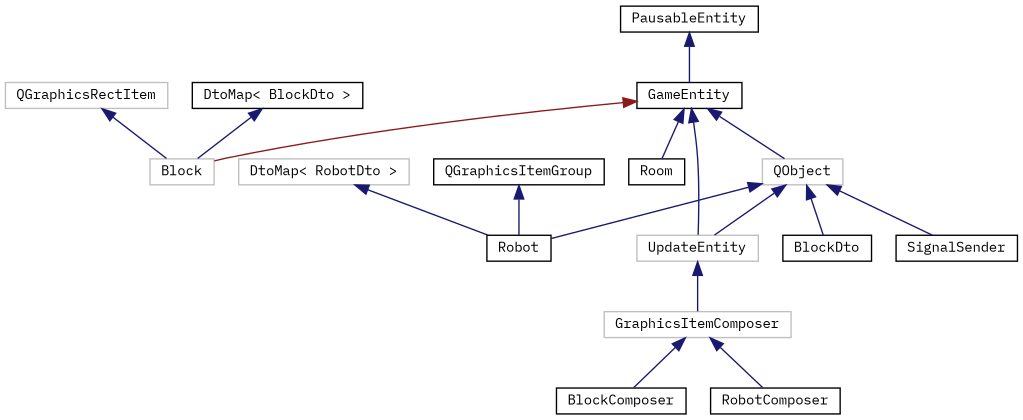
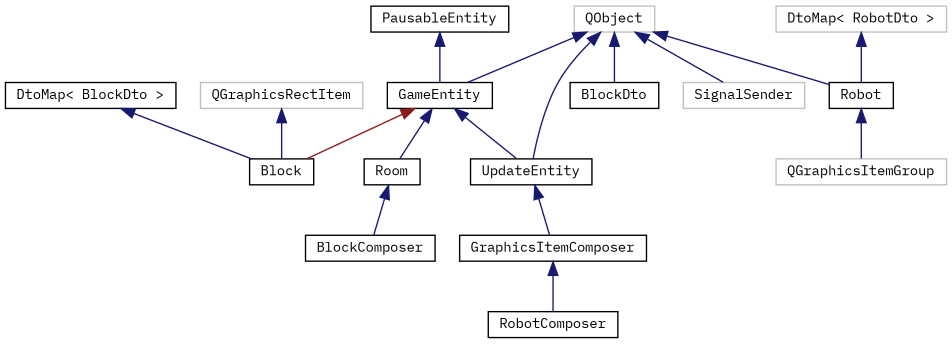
edge "QObject" -> "GameEntity": reversed
node "Block": color grey75 -> black
node "QGraphicsItemGroup": color black -> grey75
edge "Robot" -> "QGraphicsItemGroup": reversed
node "UpdateEntity": color grey75 -> black
node "SignalSender": color black -> grey75
node "GraphicsItemComposer": color grey75 -> black
edge "BlockComposer" -> "GraphicsItemComposer": now "BlockComposer" -> "Room"
